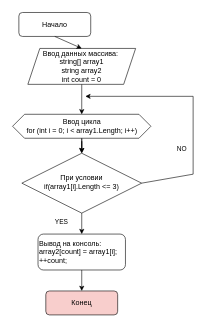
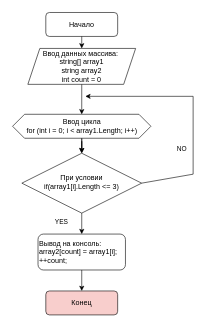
node "Начало": moved (55, 24) -> (82, 24)
